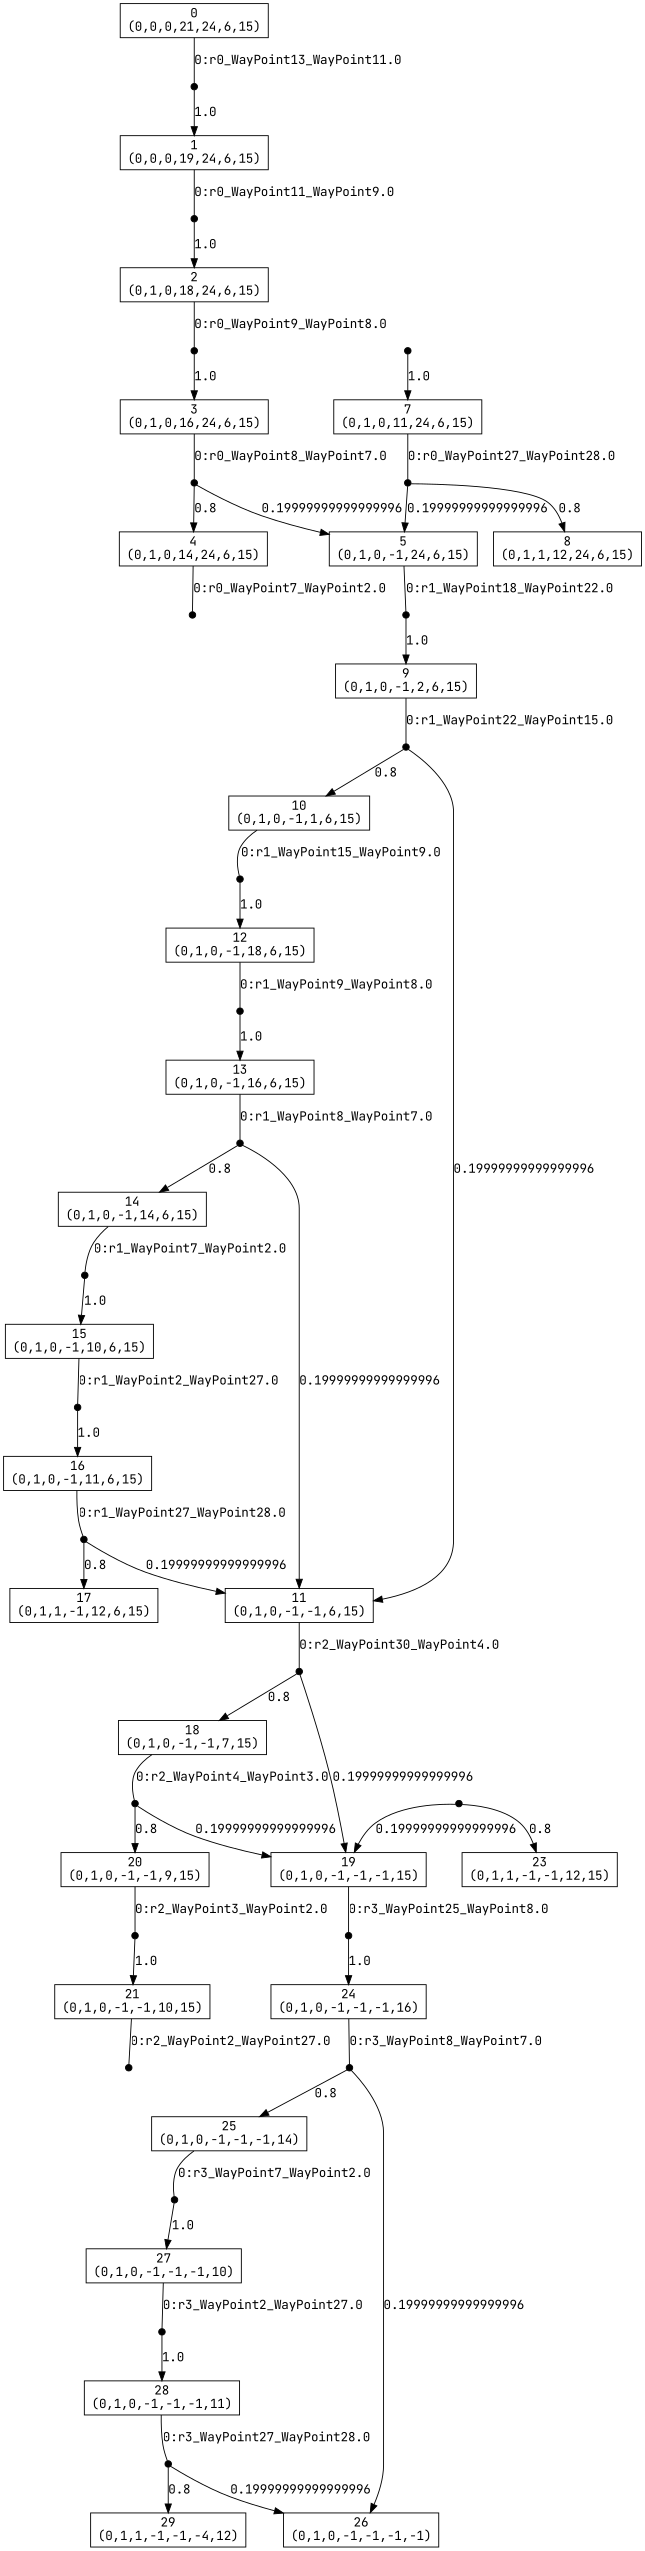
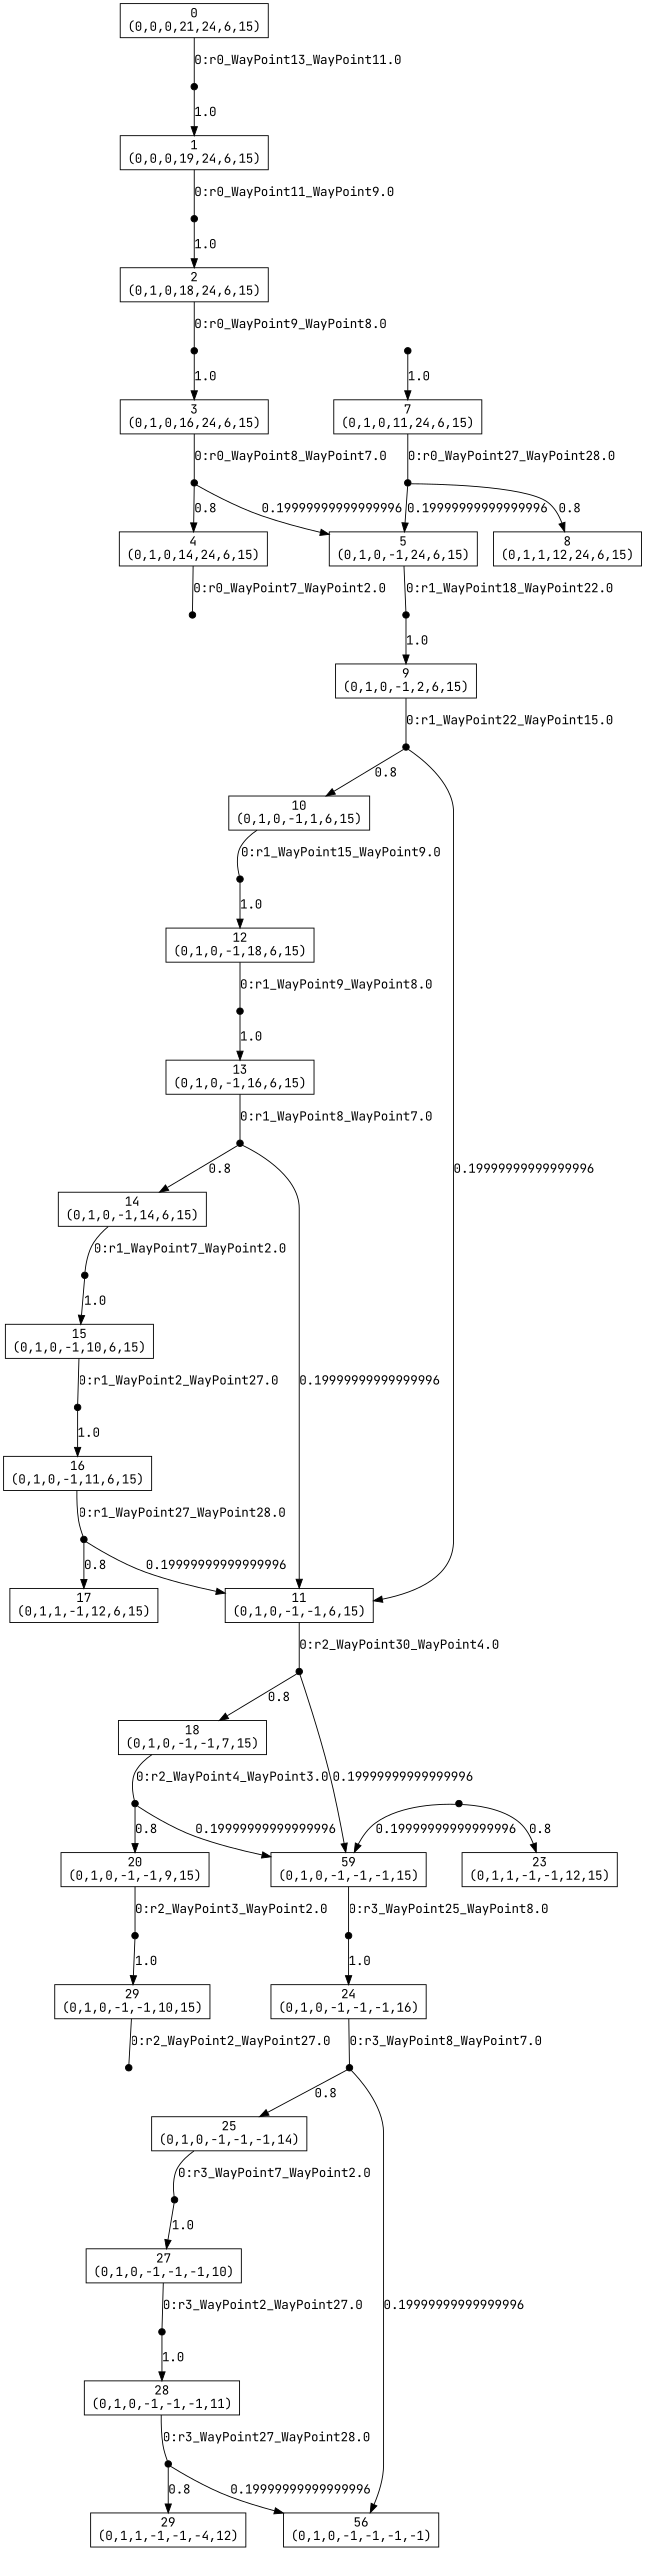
node "19 (0,1,0,-1,-1,-1,15)": label "19 (0,1,0,-1,-1,-1,15)" -> "59 (0,1,0,-1,-1,-1,15)"
node "21 (0,1,0,-1,-1,10,15)": label "21 (0,1,0,-1,-1,10,15)" -> "29 (0,1,0,-1,-1,10,15)"
node "26 (0,1,0,-1,-1,-1,-1)": label "26 (0,1,0,-1,-1,-1,-1)" -> "56 (0,1,0,-1,-1,-1,-1)"
